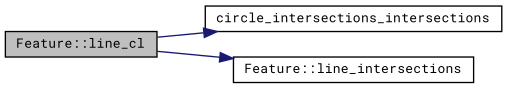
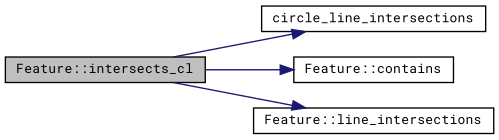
node "circle_intersections_intersections": label "circle_intersections_intersections" -> "circle_line_intersections"
node "Feature::line_cl": label "Feature::line_cl" -> "Feature::intersects_cl"
node "Feature::contains": added
